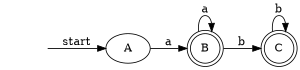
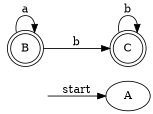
edge "A" -> "B": removed, label "a"
